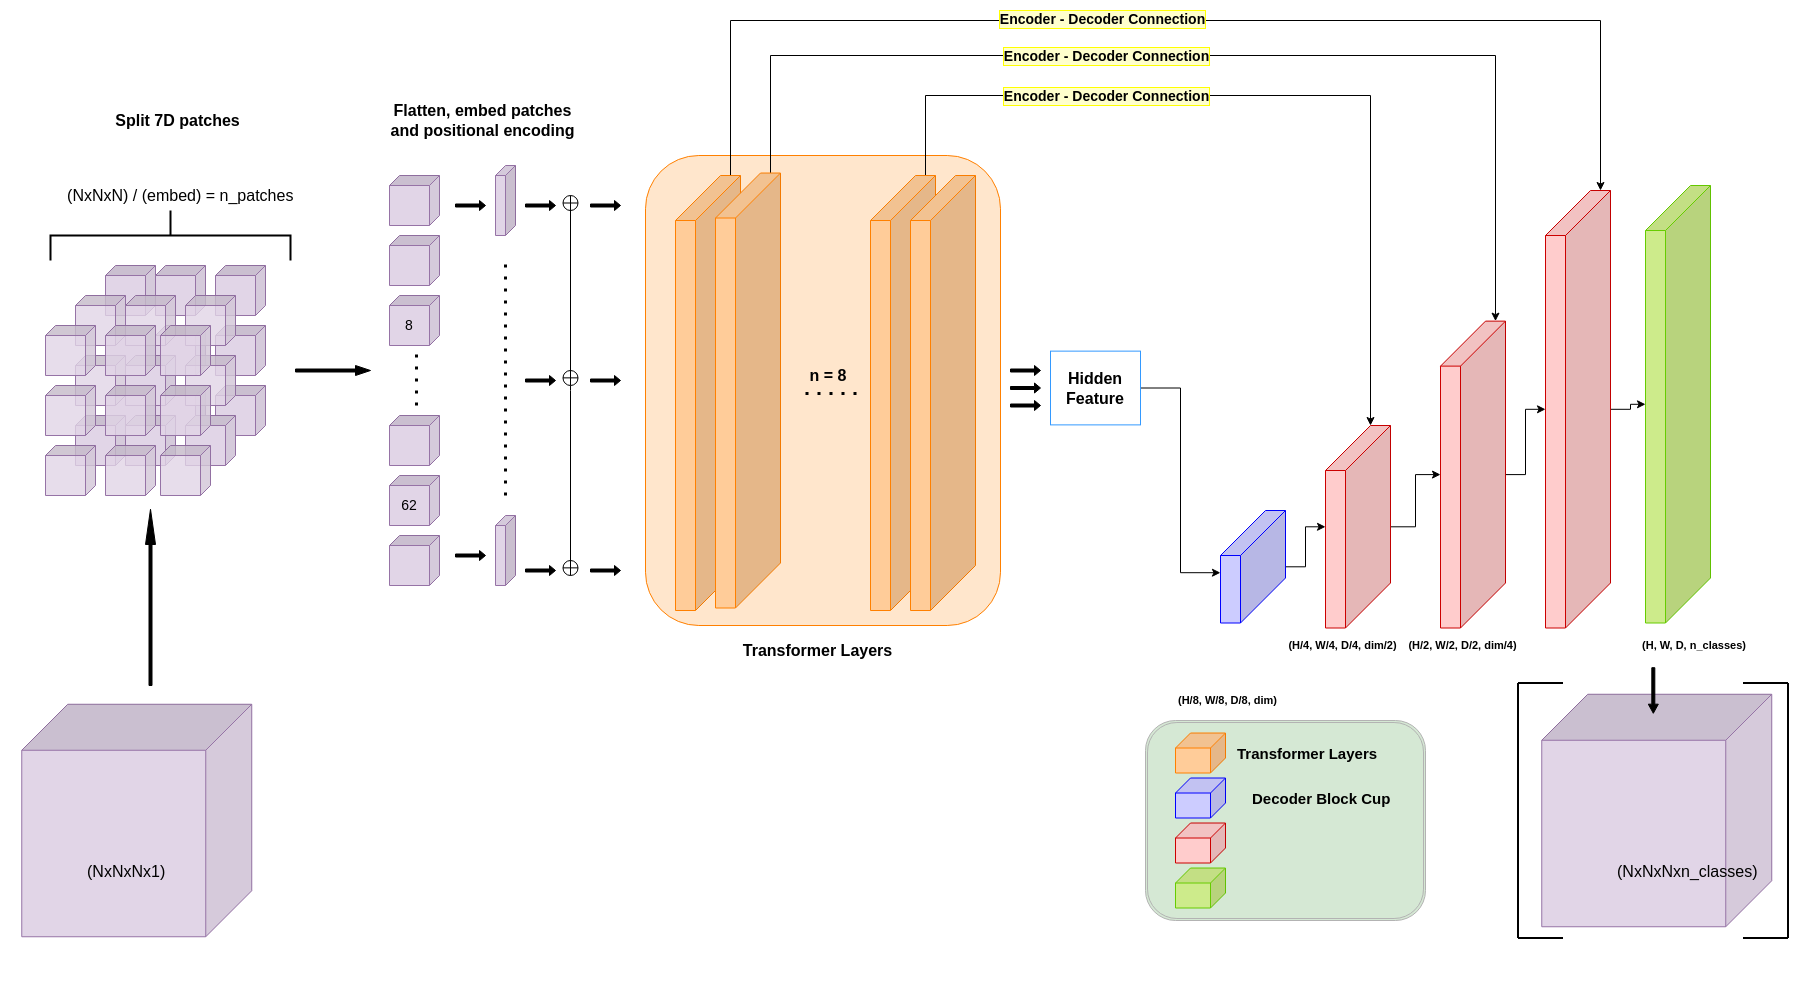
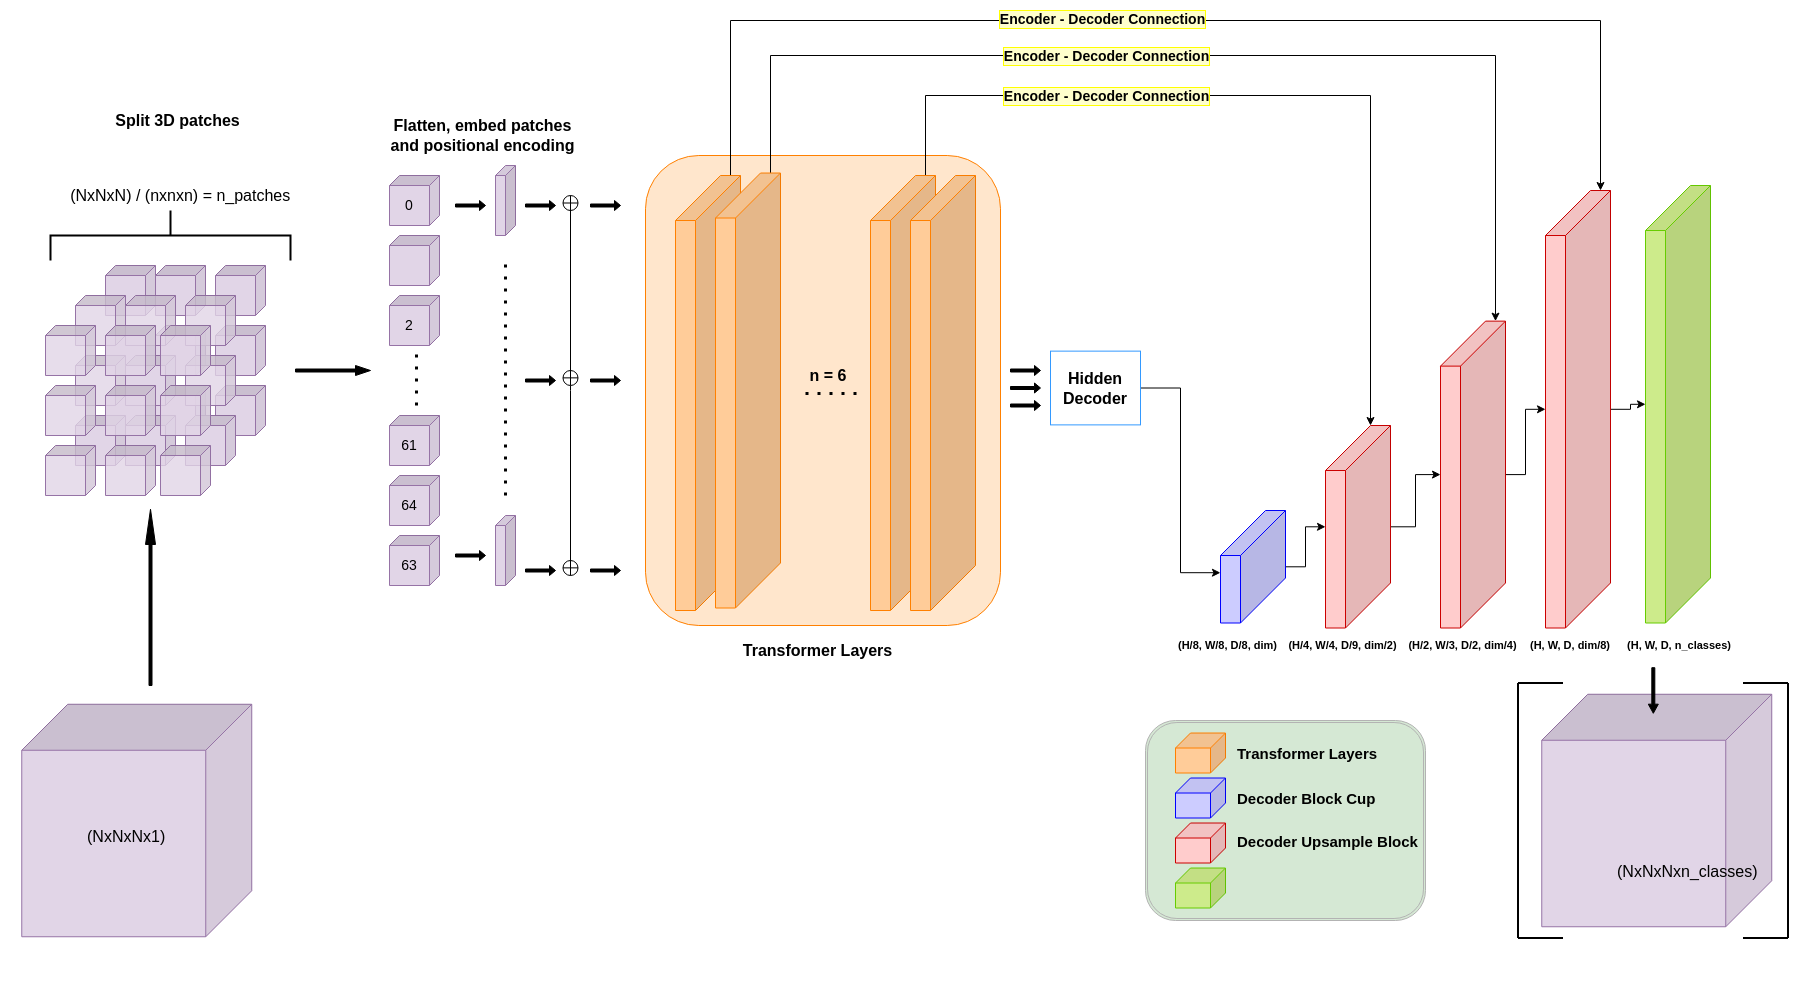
node "Split 7D patches": label "Split 7D patches" -> "Split 3D patches"
node "Flatten, embed patches and positional encoding": moved (483, 121) -> (483, 136)
node "(NxNxN) / (embed) = n_patches": label "(NxNxN) / (embed) = n_patches" -> "(NxNxN) / (nxnxn) = n_patches"
node "0": added
node "8": label "8" -> "2"
node "n = 8": label "n = 8" -> "n = 6"
node "Hidden Feature": label "Hidden Feature" -> "Hidden Decoder"
node "61": added
node "62": label "62" -> "64"
node "63": added
node "(H/4, W/4, D/4, dim/2)": label "(H/4, W/4, D/4, dim/2)" -> "(H/4, W/4, D/9, dim/2)"
node "(H/2, W/2, D/2, dim/4)": label "(H/2, W/2, D/2, dim/4)" -> "(H/2, W/3, D/2, dim/4)"
node "(H, W, D, dim/8)": added
node "(H, W, D, n_classes)": moved (1694, 646) -> (1679, 646)
node "(H/8, W/8, D/8, dim)": moved (1228, 701) -> (1228, 646)
node "Decoder Block Cup": moved (1328, 798) -> (1313, 798)
node "Decoder Upsample Block": added
node "(NxNxNx1)": moved (121, 871) -> (121, 836)
